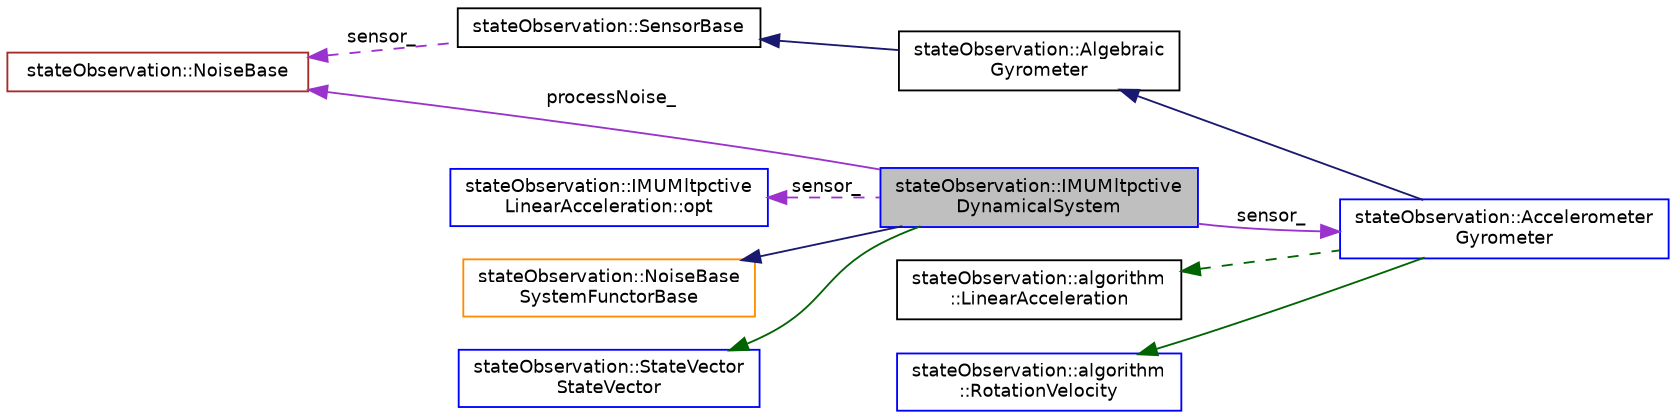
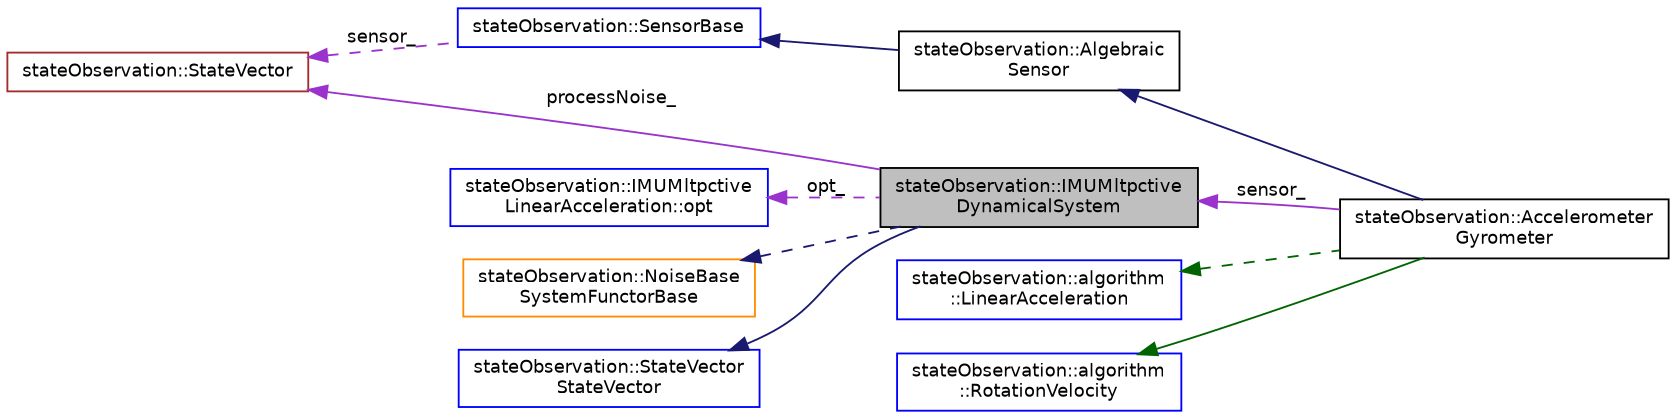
node "stateObservation::SensorBase": color black -> blue
node "stateObservation::Algebraic Gyrometer": label "stateObservation::Algebraic Gyrometer" -> "stateObservation::Algebraic Sensor"
node "stateObservation::NoiseBase": label "stateObservation::NoiseBase" -> "stateObservation::StateVector"
edge "stateObservation::IMUMltpctive DynamicalSystem" -> "stateObservation::IMUMltpctive LinearAcceleration::opt": label " sensor_" -> " opt_"
node "stateObservation::IMUMltpctive DynamicalSystem": color blue -> black
edge "stateObservation::IMUMltpctive DynamicalSystem" -> "stateObservation::Accelerometer Gyrometer": reversed
node "stateObservation::Accelerometer Gyrometer": color blue -> black
edge "stateObservation::IMUMltpctive DynamicalSystem" -> "stateObservation::NoiseBase SystemFunctorBase": style solid -> dashed
edge "stateObservation::IMUMltpctive DynamicalSystem" -> "stateObservation::StateVector StateVector": color darkgreen -> midnightblue
node "stateObservation::algorithm ::LinearAcceleration": color black -> blue
